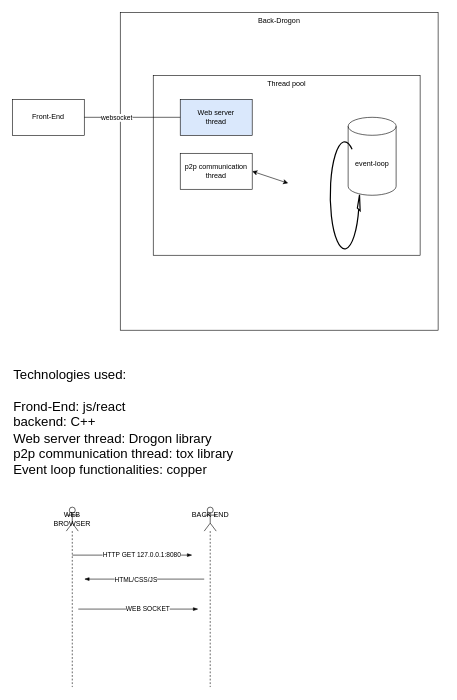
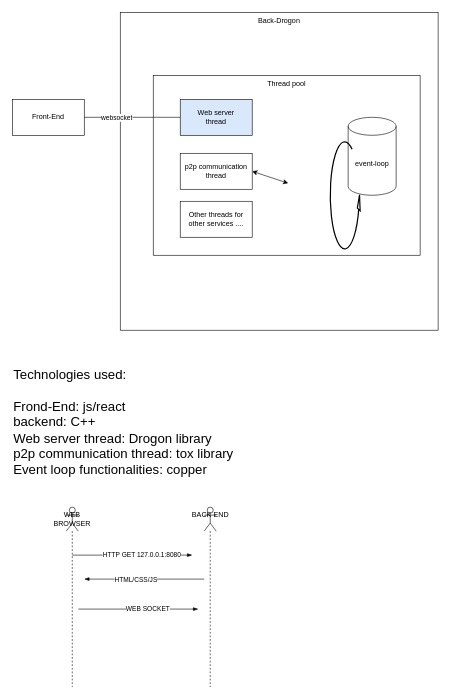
node "Other threads for other services ....": added
